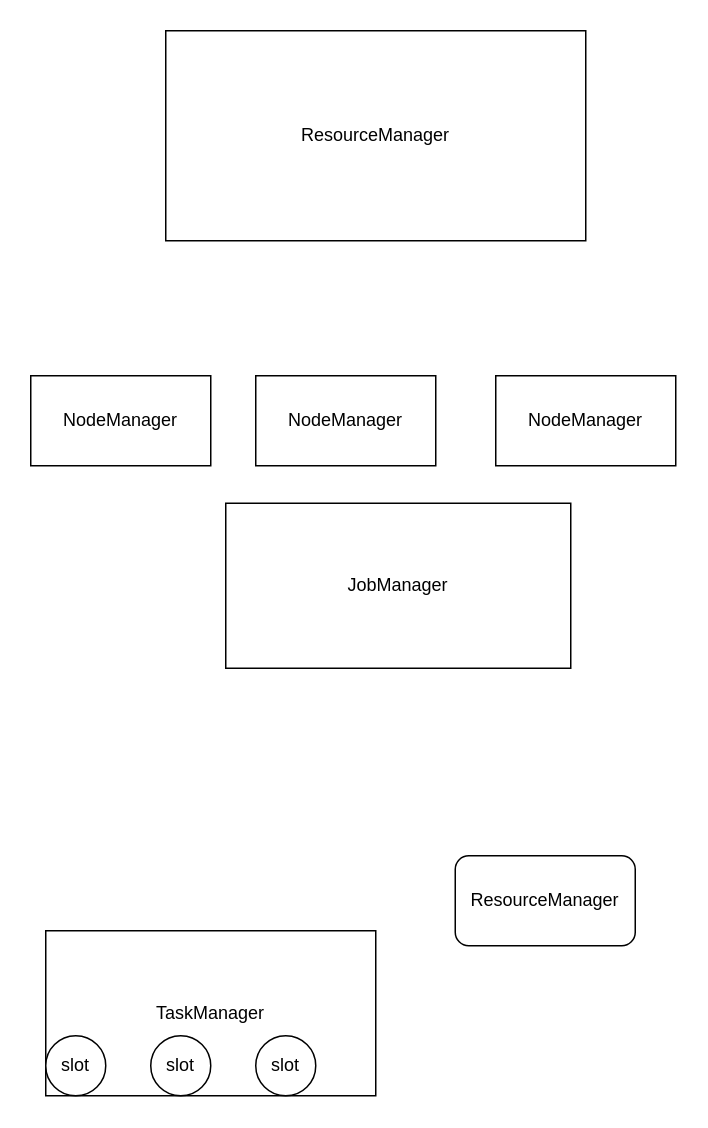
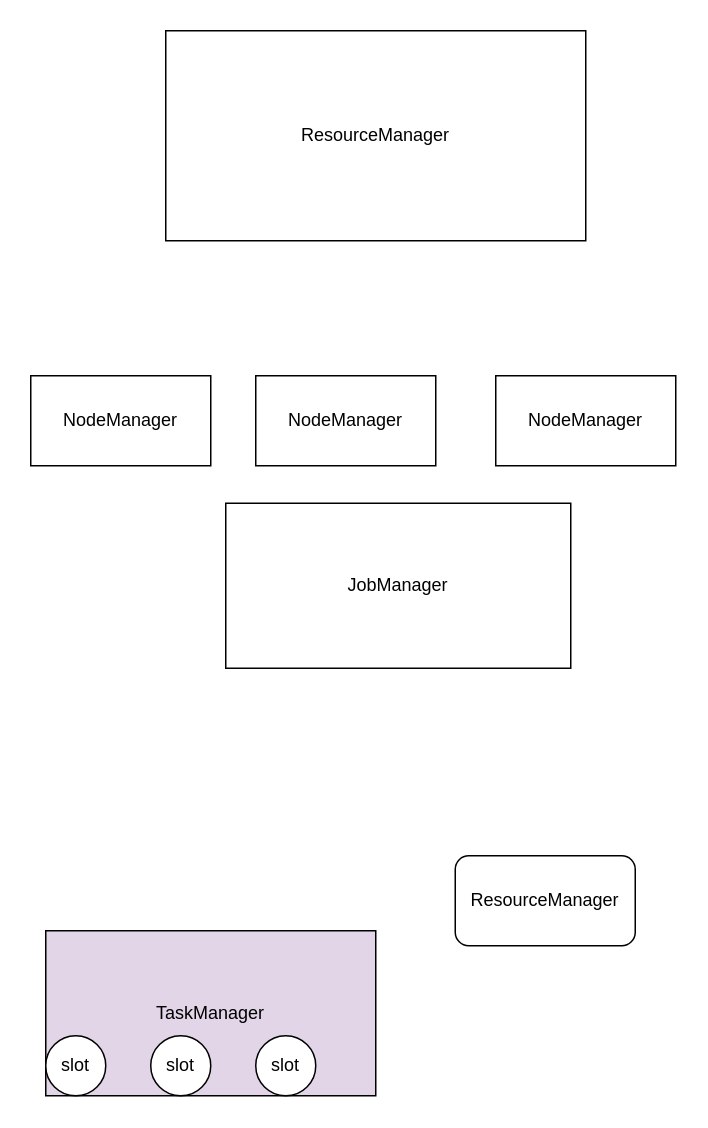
node "TaskManager": fillcolor #ffffff -> #e1d5e7
